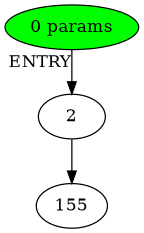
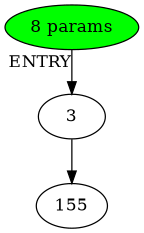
node "0 params": label "0 params" -> "8 params"
node "2": label "2" -> "3"
